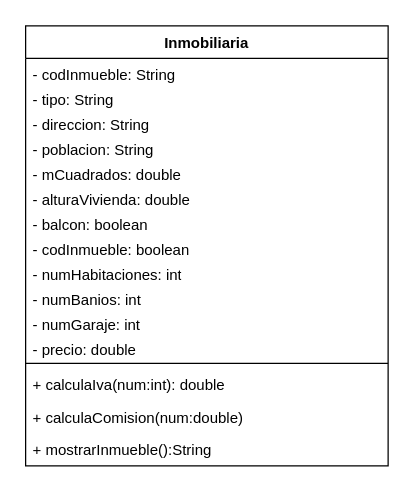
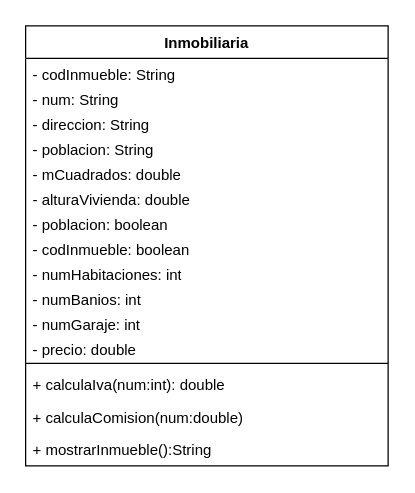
node "- tipo: String": label "- tipo: String" -> "- num: String"
node "- balcon: boolean": label "- balcon: boolean" -> "- poblacion: boolean"
